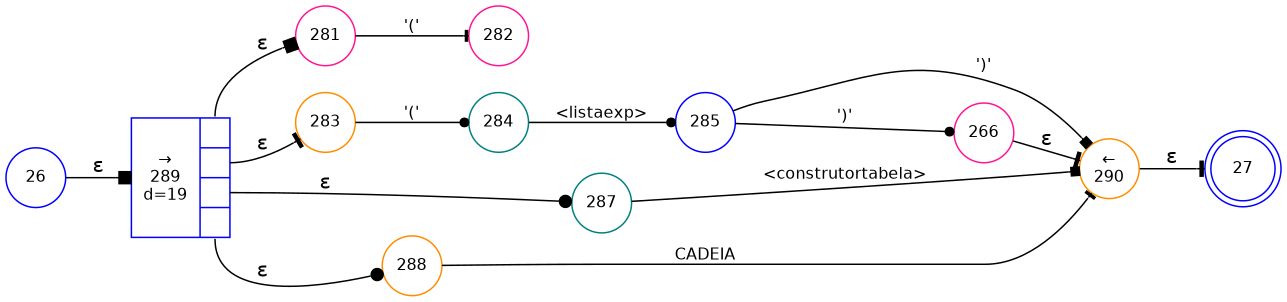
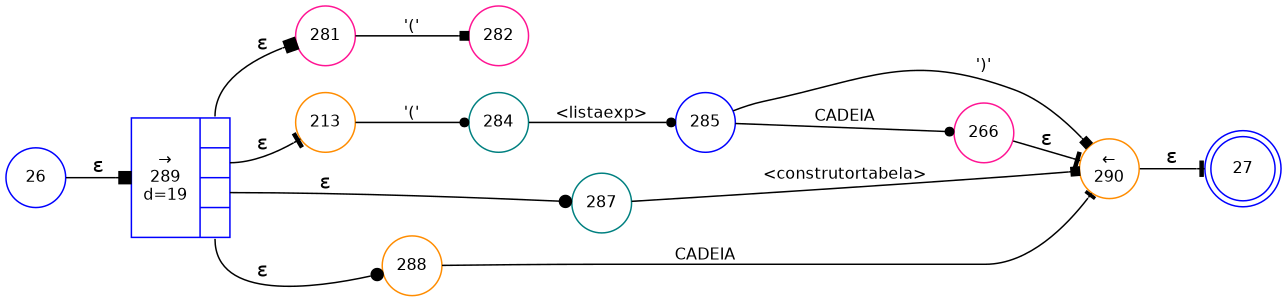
edge "281" -> "282": arrowhead tee -> box
edge "285" -> "266": label "')'" -> "CADEIA"
node "283": label "283" -> "213"
